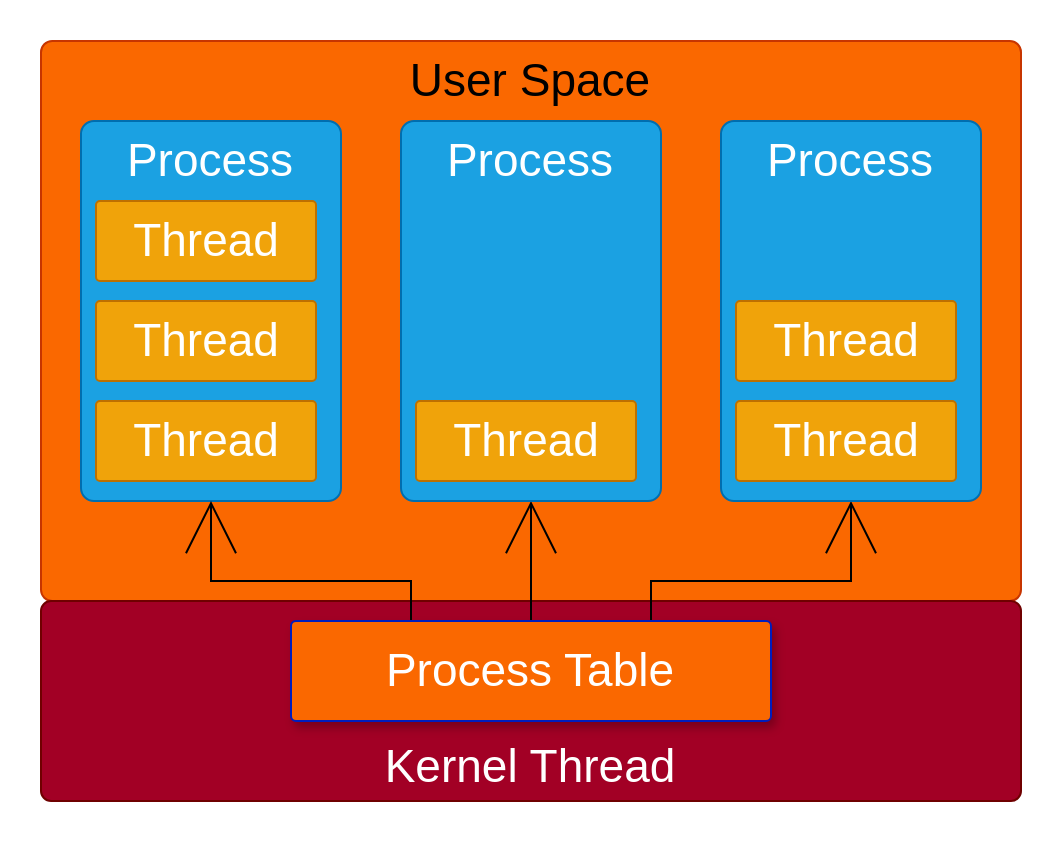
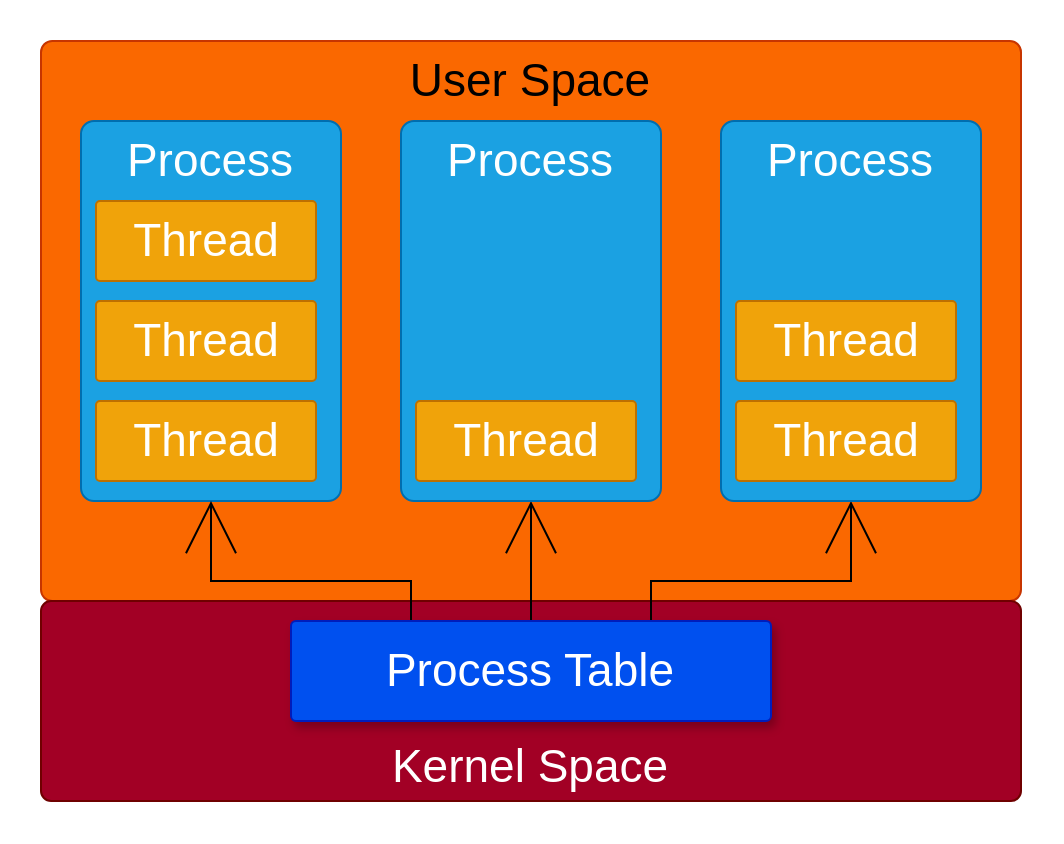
node "Process Table": fillcolor #fa6800 -> #0050ef
node "Kernel Thread": label "Kernel Thread" -> "Kernel Space"
